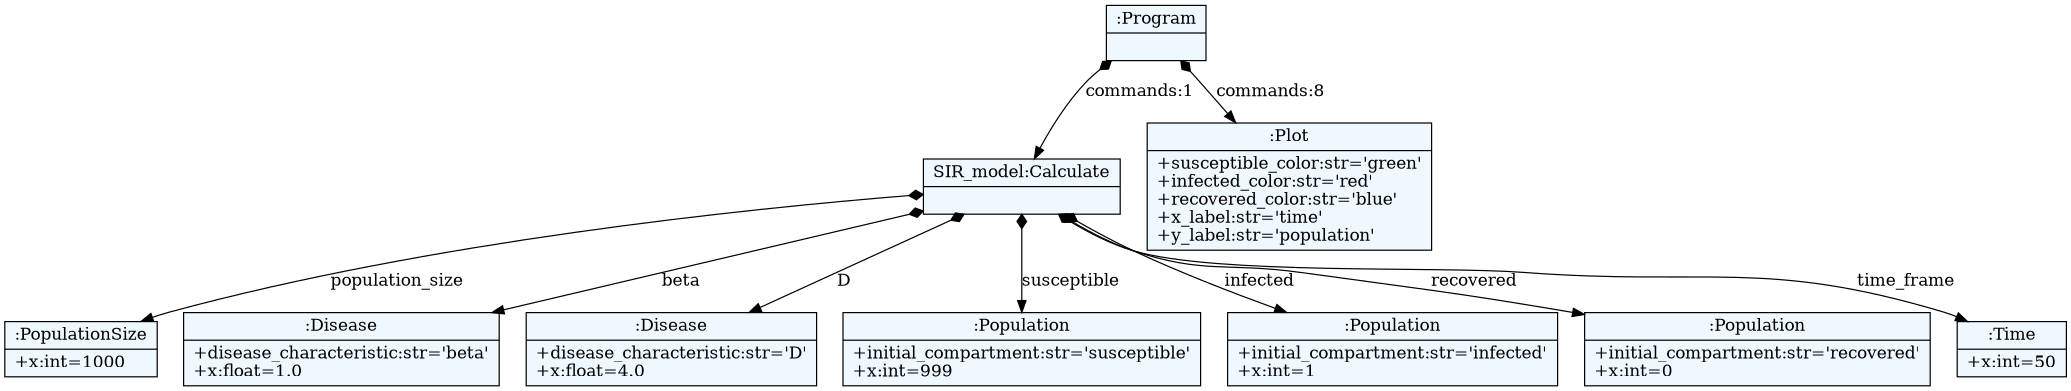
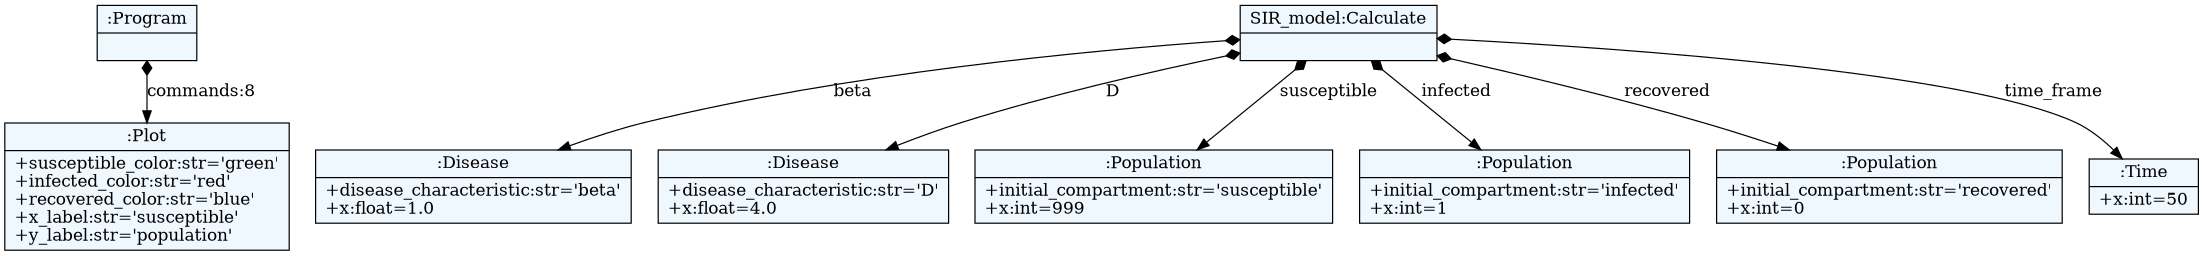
edge ":Program" -- "SIR_model:Calculate": removed, label "commands:1"
node ":Plot": text "+x_label:str='time'" -> "+x_label:str='susceptible'"
node ":PopulationSize": removed
